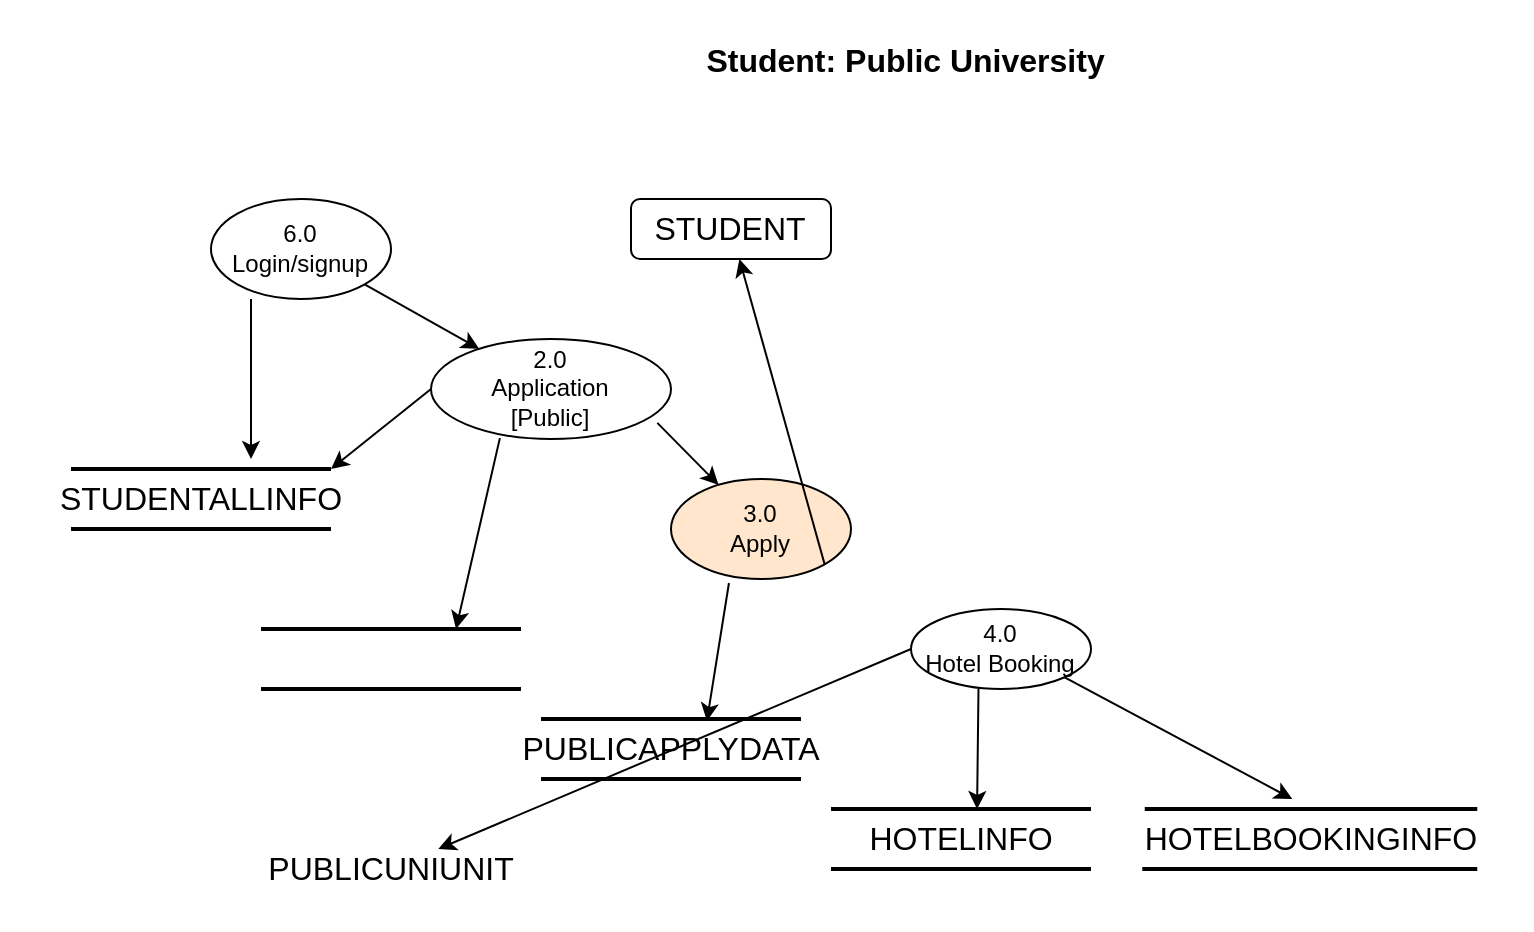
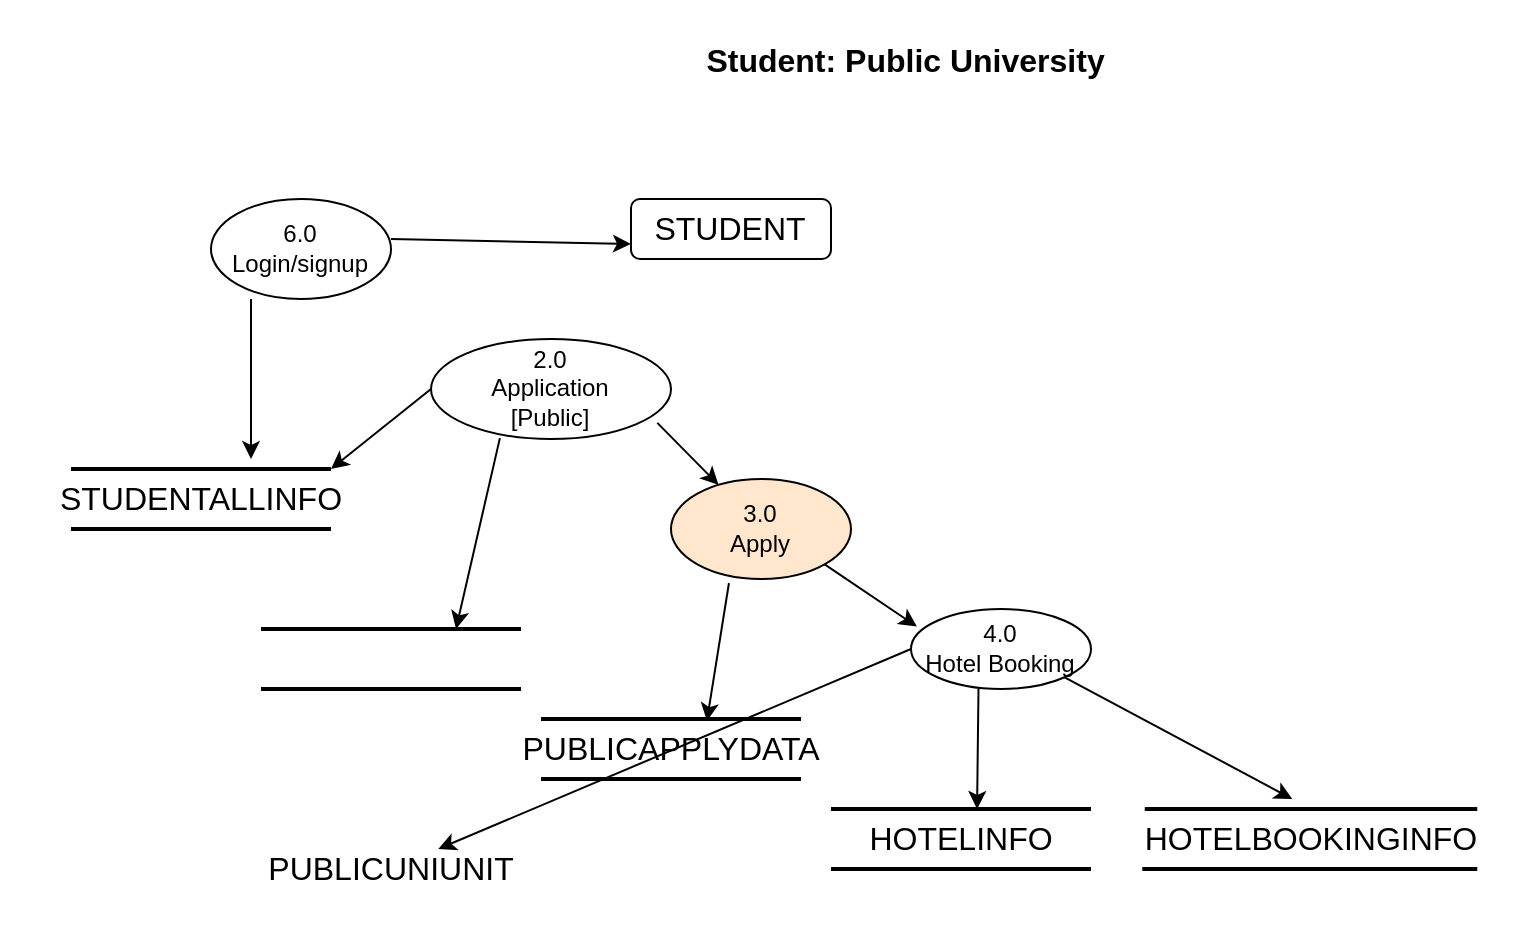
edge "6.0 Login/signup" -> "STUDENT": added
edge "6.0 Login/signup" -> "2.0 Application [Public]": removed
edge "3.0 Apply" -> "STUDENT": now "3.0 Apply" -> "4.0 Hotel Booking"
